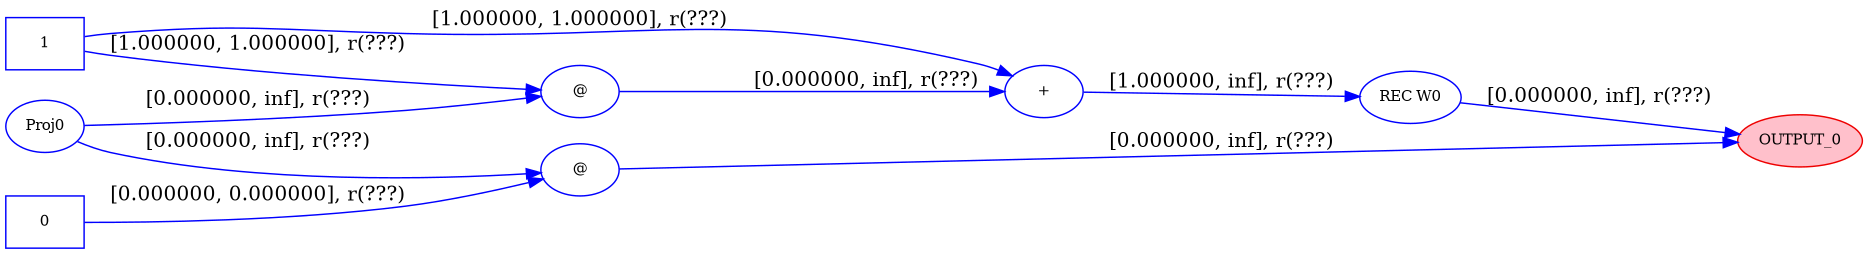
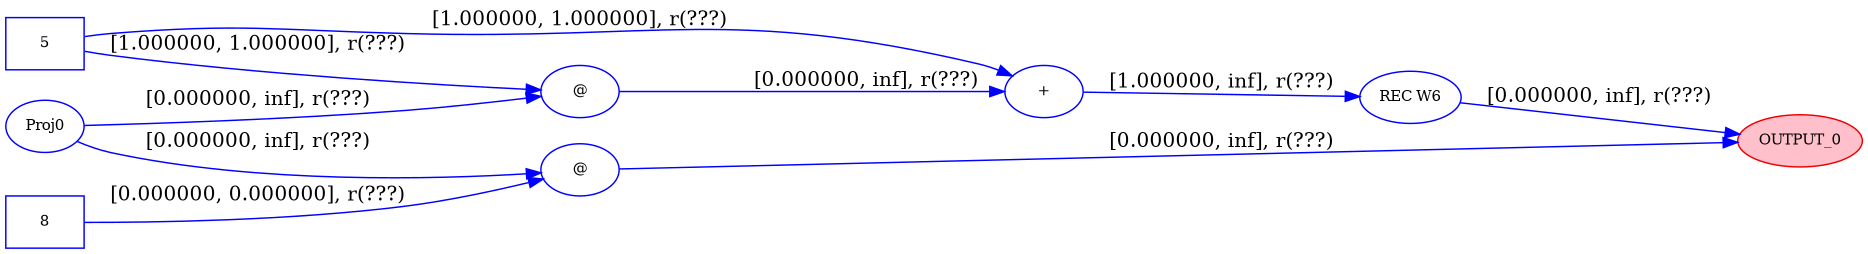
node "1": label "1" -> "5"
node "REC W0": label "REC W0" -> "REC W6"
node "0": label "0" -> "8"
